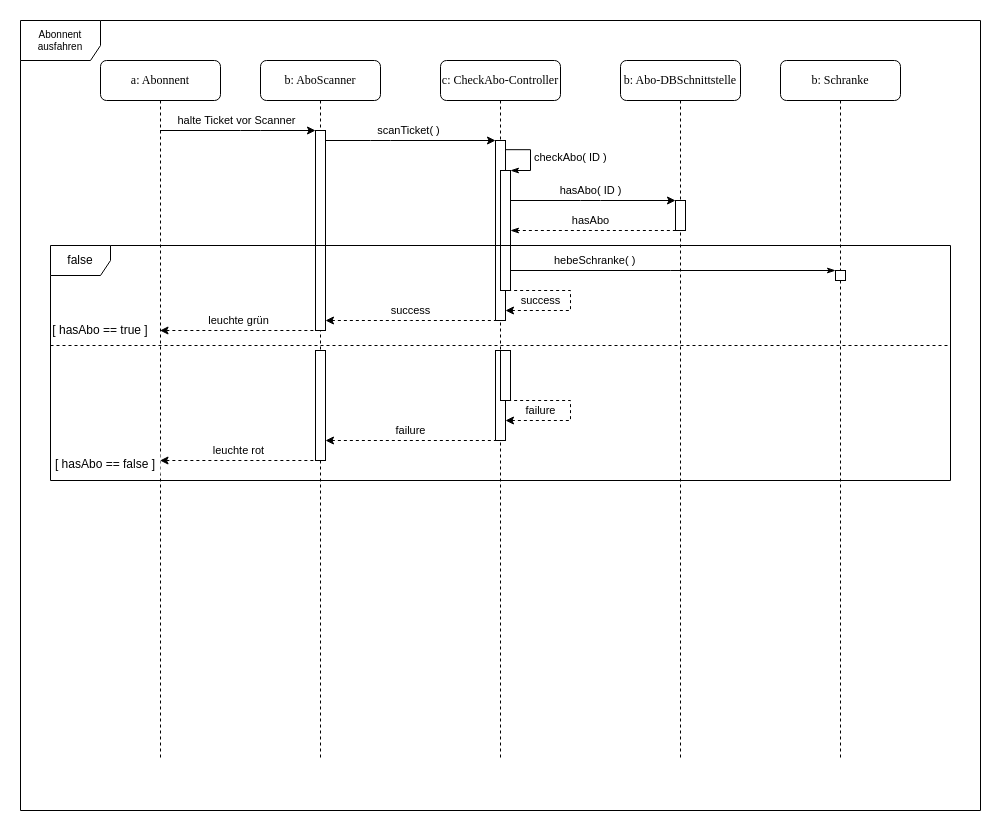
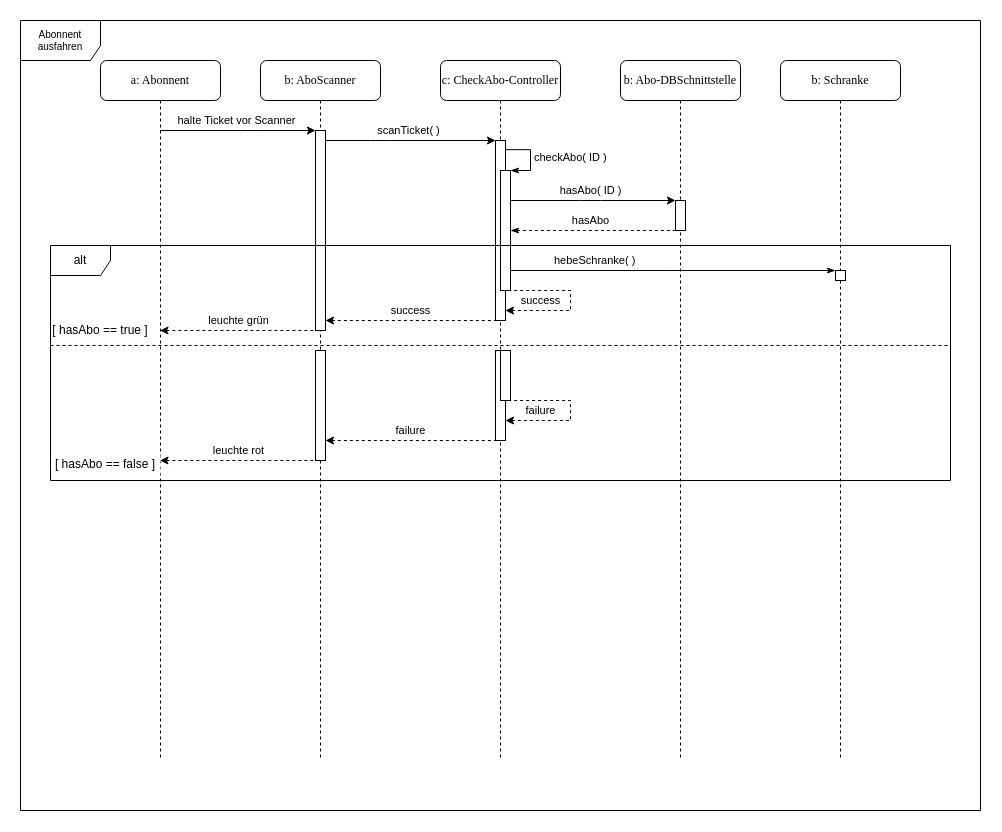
node "false": label "false" -> "alt"
